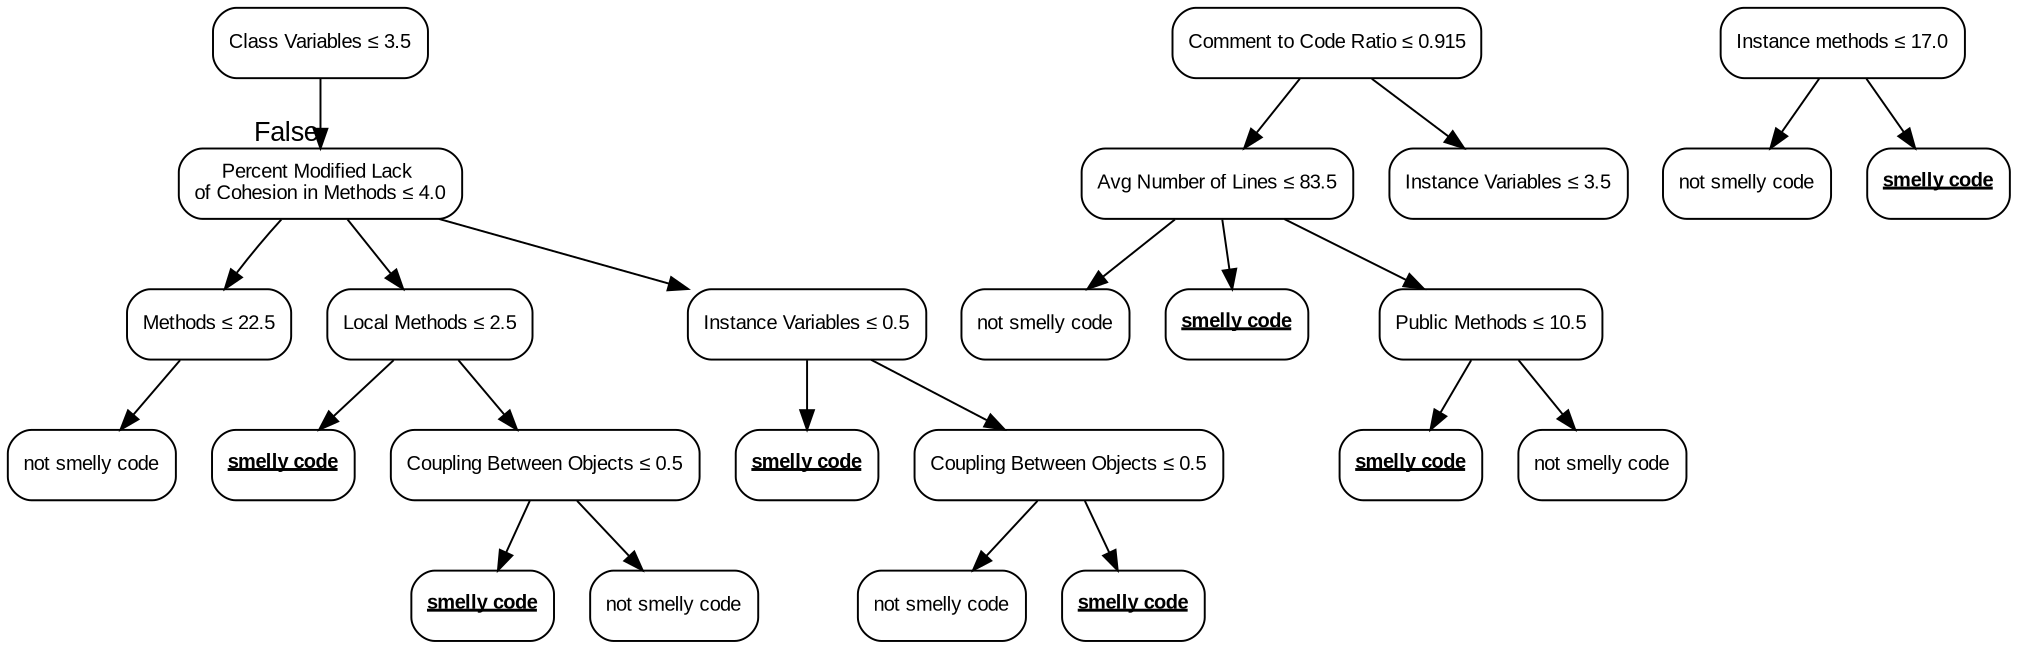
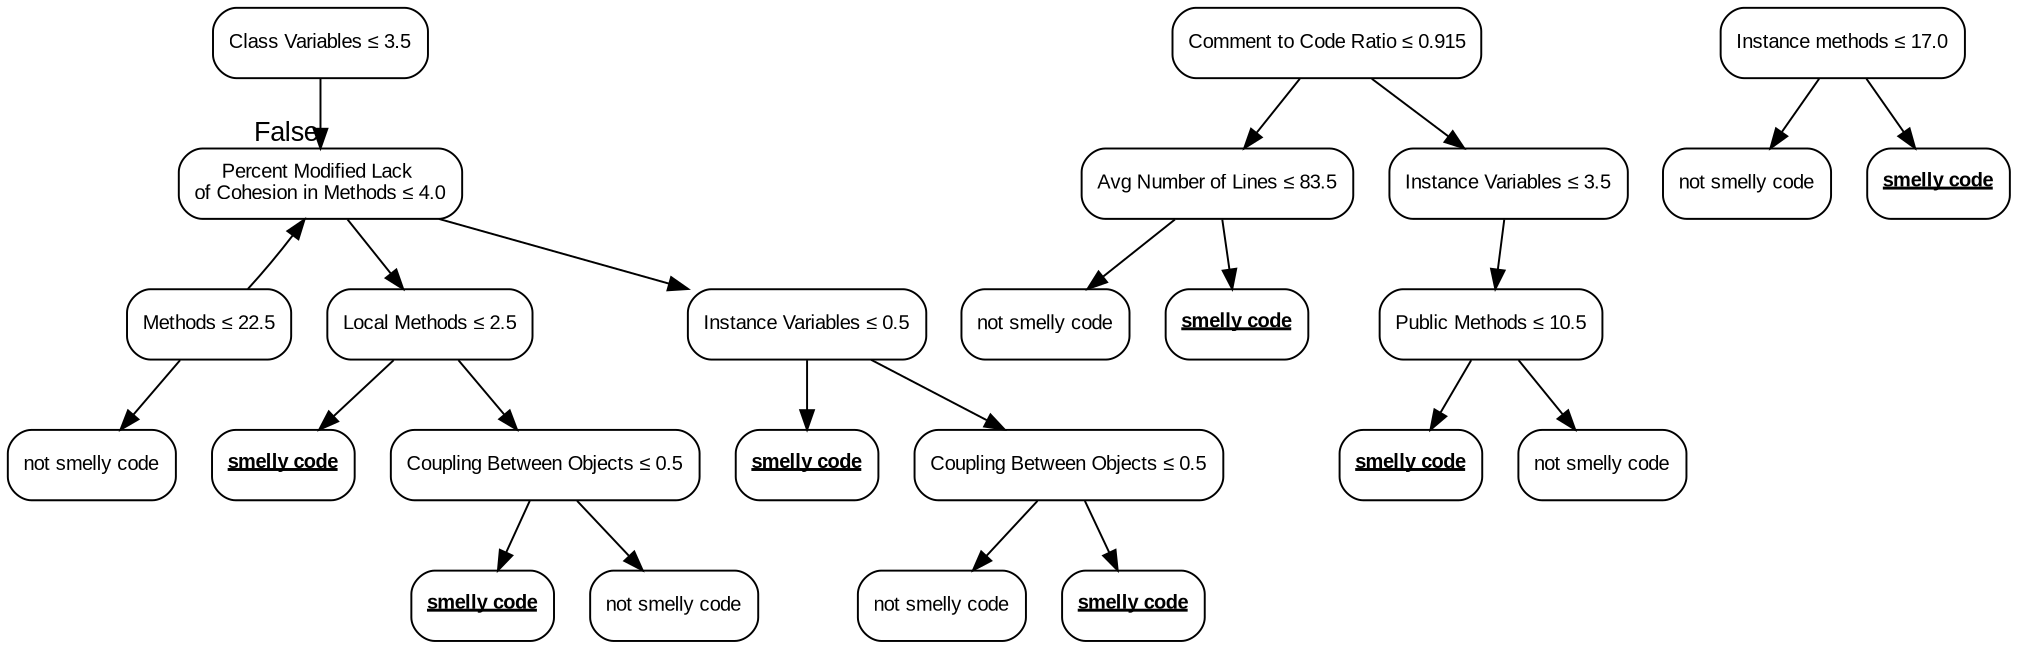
edge "Percent Modified Lack" -> "Methods ≤ 22.5": reversed
edge "Avg Number of Lines ≤ 83.5" -> "Public Methods ≤ 10.5": now "Instance Variables ≤ 3.5" -> "Public Methods ≤ 10.5"
